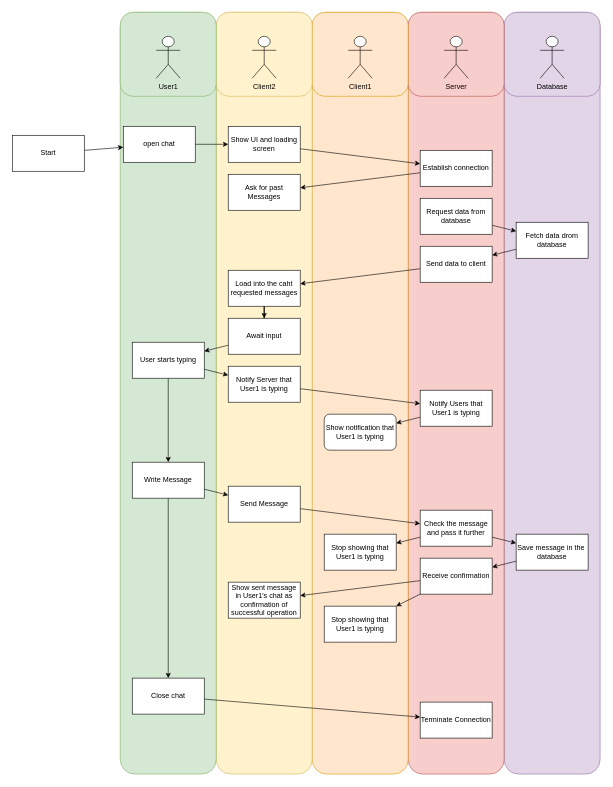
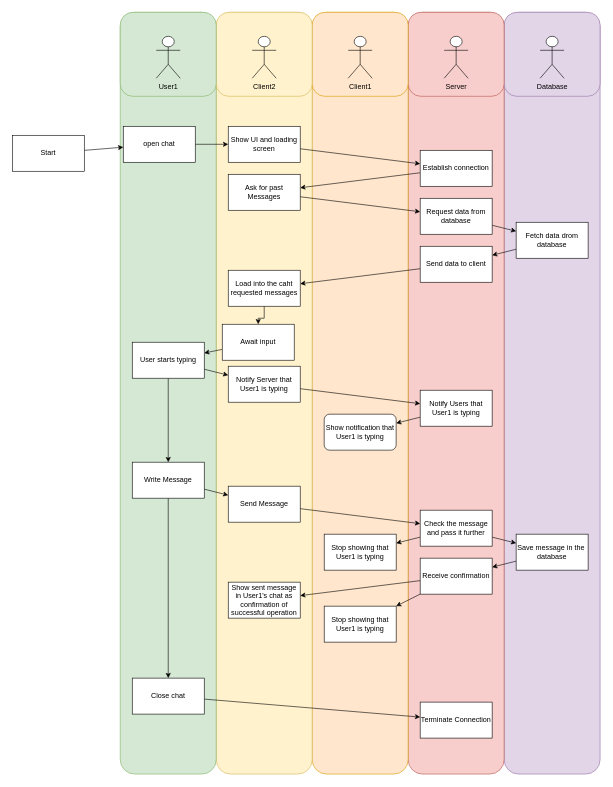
edge "Ask for past Messages" -> "Request data from database": added
node "Await input": moved (264, 336) -> (258, 342)
